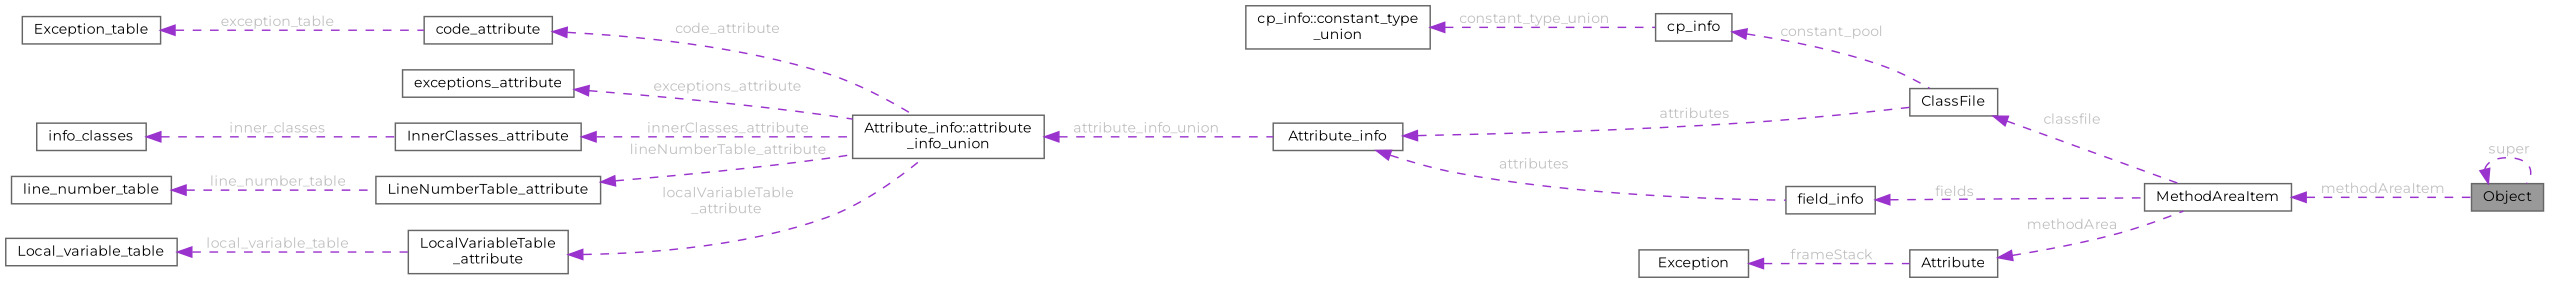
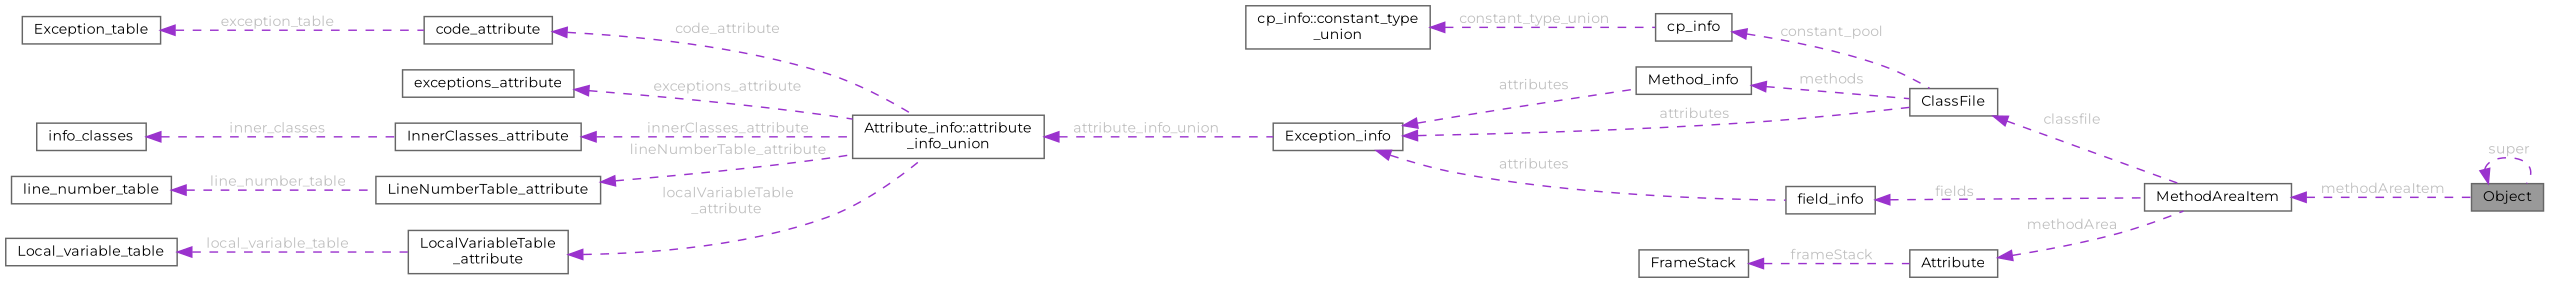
node "Method_info": added
node "Attribute_info": label "Attribute_info" -> "Exception_info"
node "Exception": label "Exception" -> "FrameStack"
